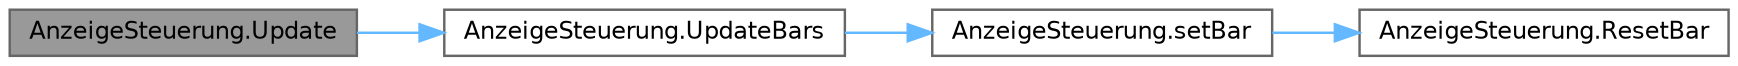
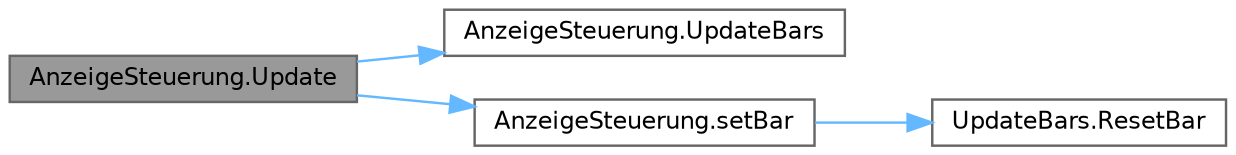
edge "AnzeigeSteuerung.UpdateBars" -> "AnzeigeSteuerung.setBar": now "AnzeigeSteuerung.Update" -> "AnzeigeSteuerung.setBar"
node "AnzeigeSteuerung.ResetBar": label "AnzeigeSteuerung.ResetBar" -> "UpdateBars.ResetBar"
